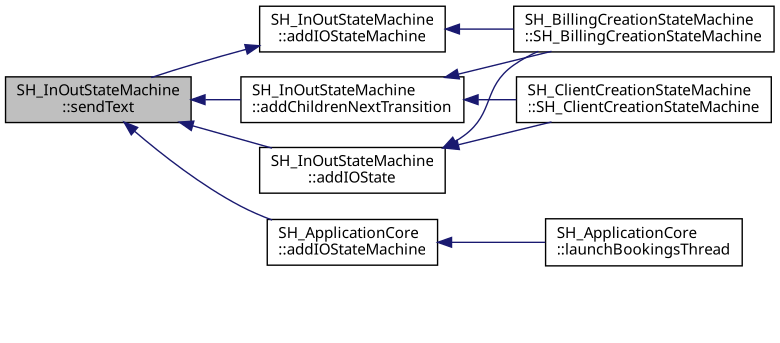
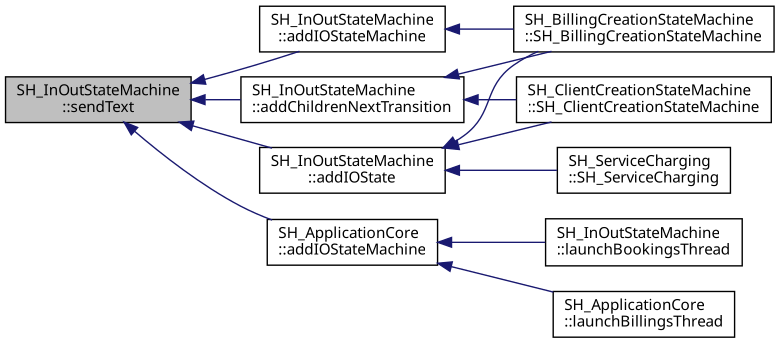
edge "SH_InOutStateMachine ::sendText" -> "SH_InOutStateMachine ::addIOStateMachine": reversed
node "SH_ServiceCharging ::SH_ServiceCharging": added
node "SH_ApplicationCore ::launchBookingsThread": label "SH_ApplicationCore ::launchBookingsThread" -> "SH_InOutStateMachine ::launchBookingsThread"
node "SH_ApplicationCore ::launchBillingsThread": added
